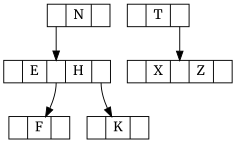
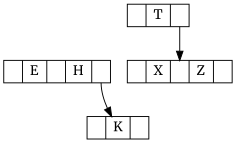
node "N": removed
node "F": removed
